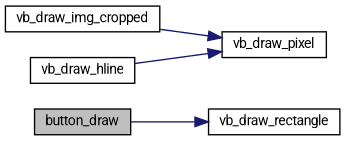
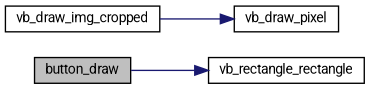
node "vb_draw_hline": removed
node "vb_draw_rectangle": label "vb_draw_rectangle" -> "vb_rectangle_rectangle"
